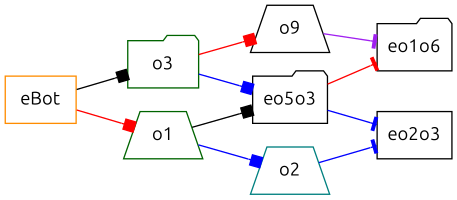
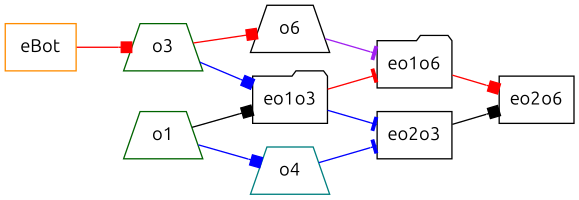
node "o9": label "o9" -> "o6"
node "o3": shape folder -> trapezium
edge "eBot" -> "o3": color black -> red
node "eo5o3": label "eo5o3" -> "eo1o3"
node "eo2o6": added
edge "eBot" -> "o1": removed
node "o2": label "o2" -> "o4"
